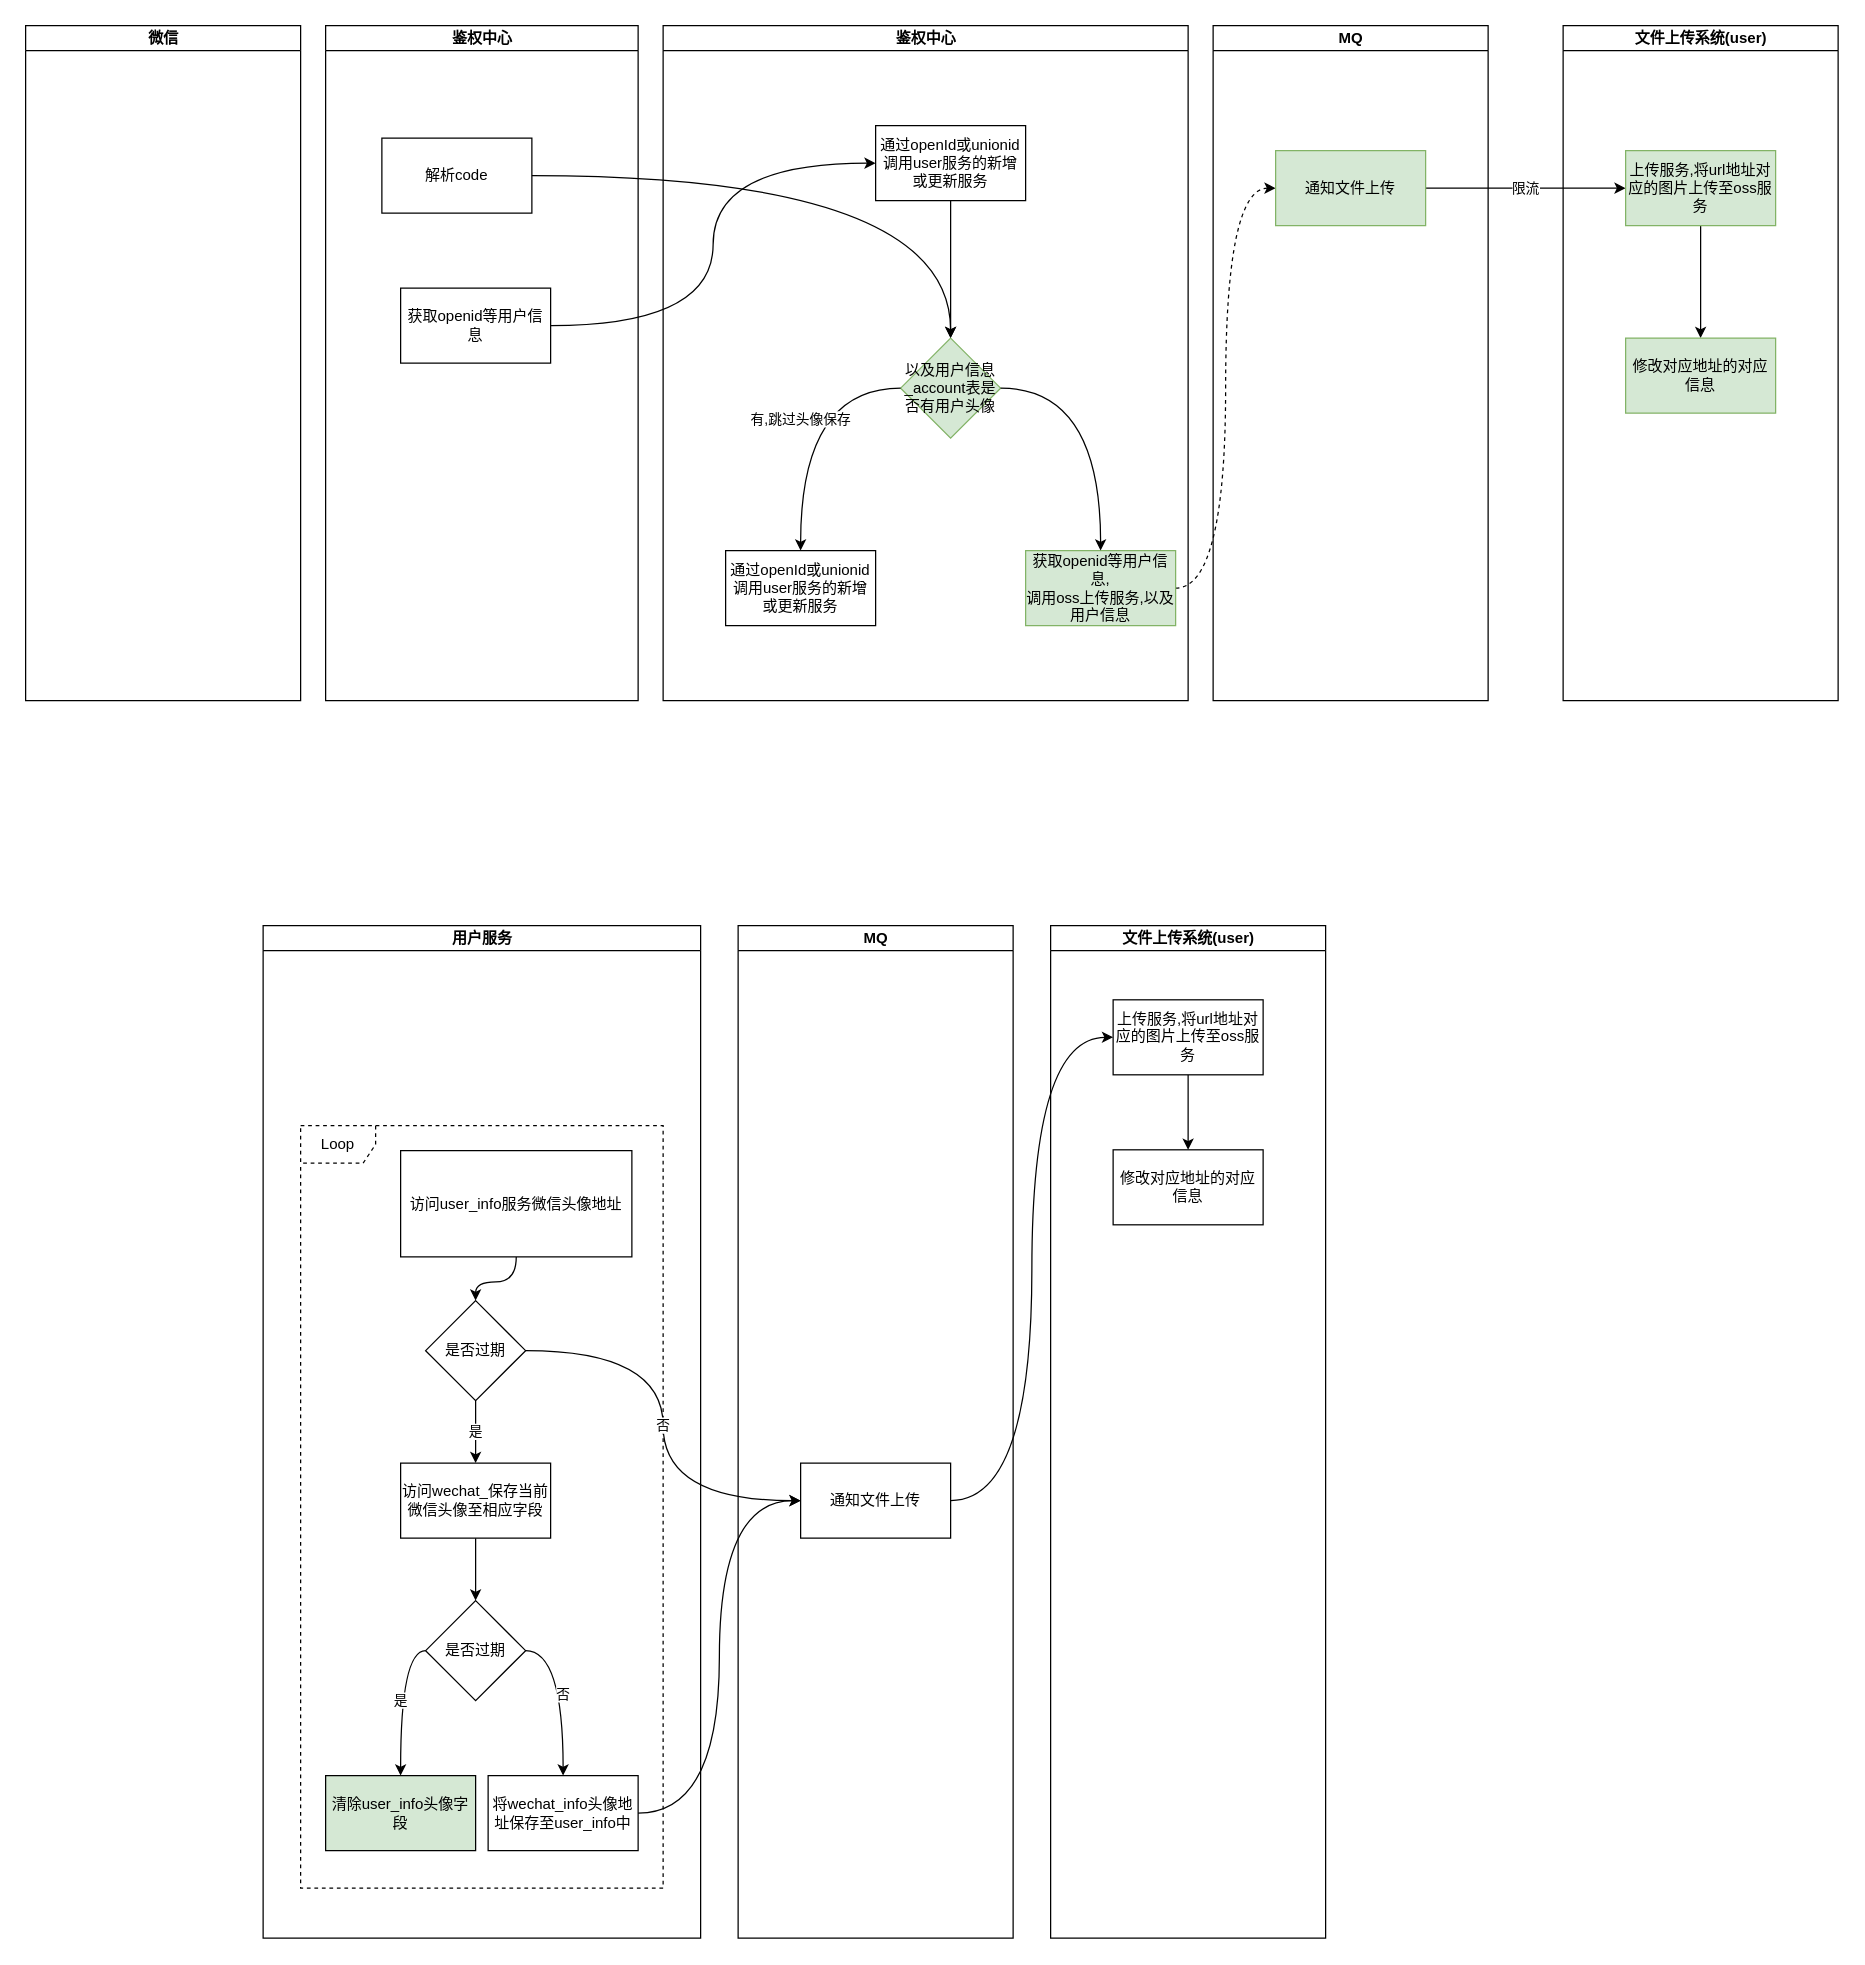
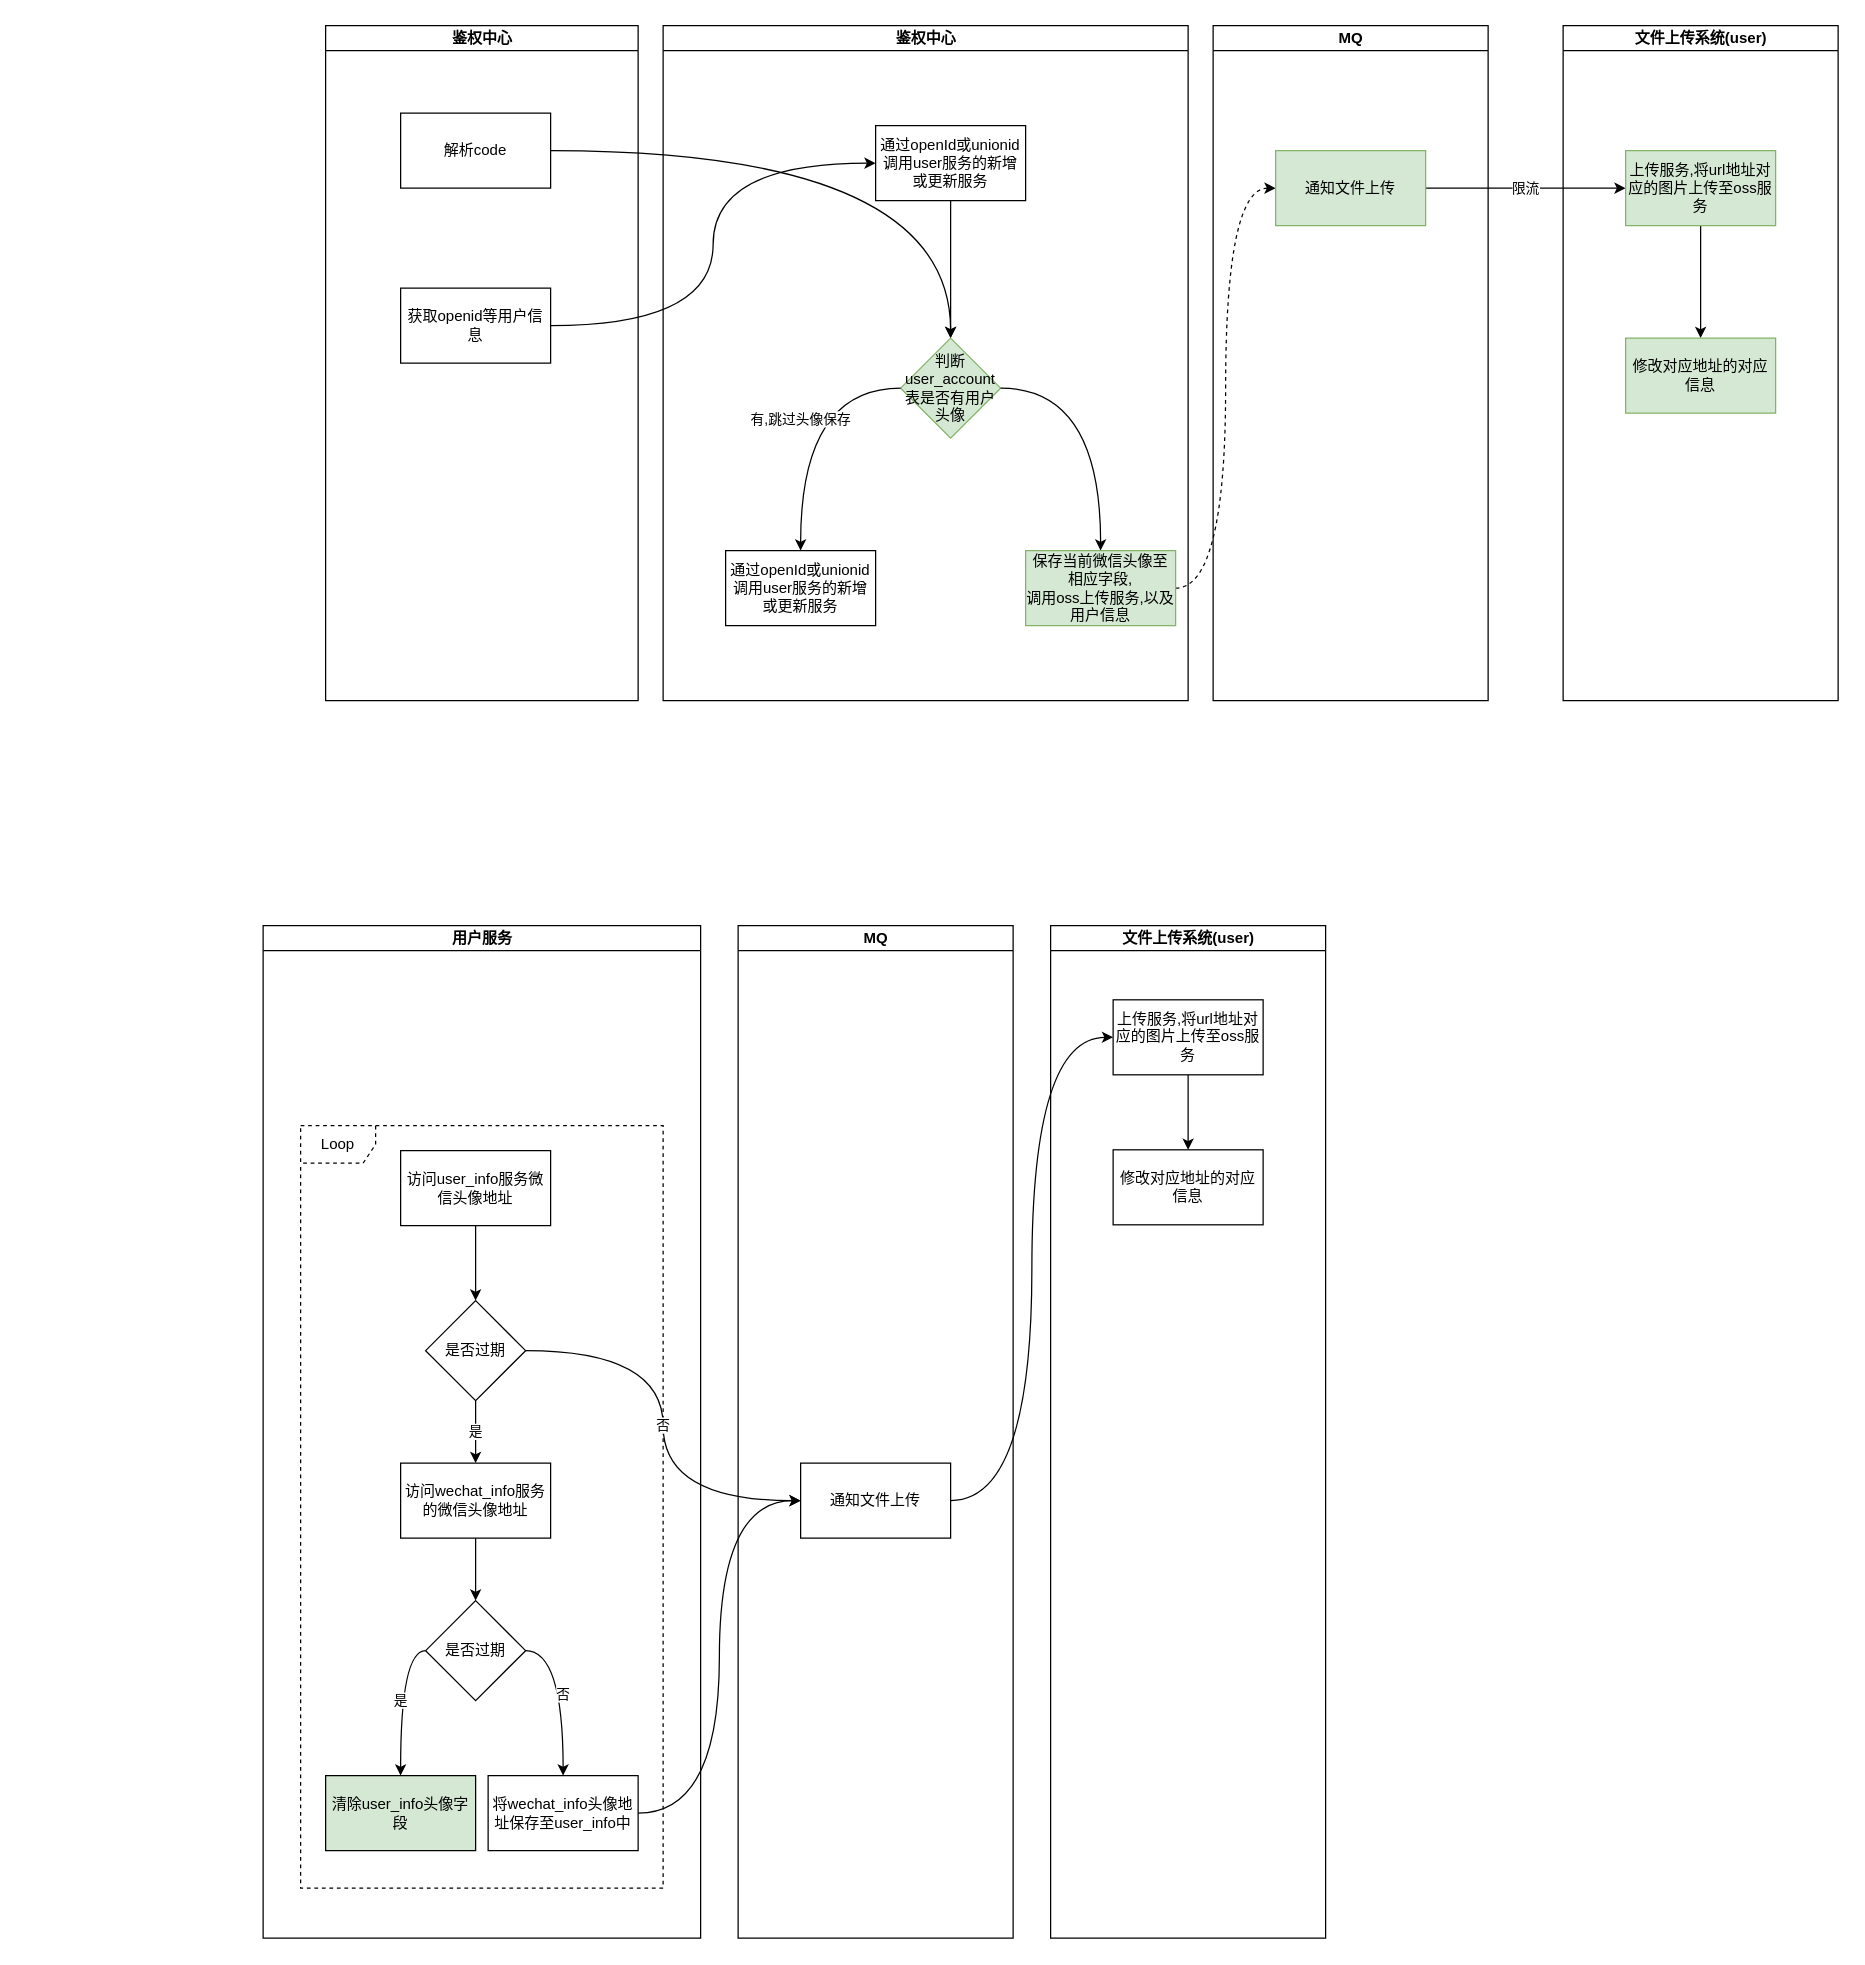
node "解析code": moved (457, 176) -> (476, 151)
node "微信": removed
node "以及用户信息_account表是否有用户头像": label "以及用户信息_account表是否有用户头像" -> "判断user_account表是否有用户头像"
node "获取openid等用户信息, 调用oss上传服务,以及用户信息": label "获取openid等用户信息, 调用oss上传服务,以及用户信息" -> "保存当前微信头像至相应字段, 调用oss上传服务,以及用户信息"
node "访问user_info服务微信头像地址": size 231x106 -> 150x75
node "访问wechat_保存当前微信头像至相应字段": label "访问wechat_保存当前微信头像至相应字段" -> "访问wechat_info服务的微信头像地址"
